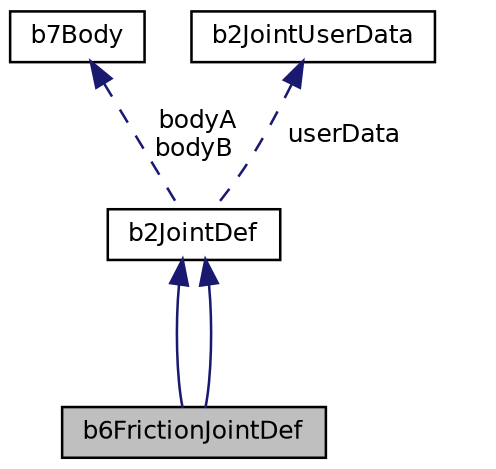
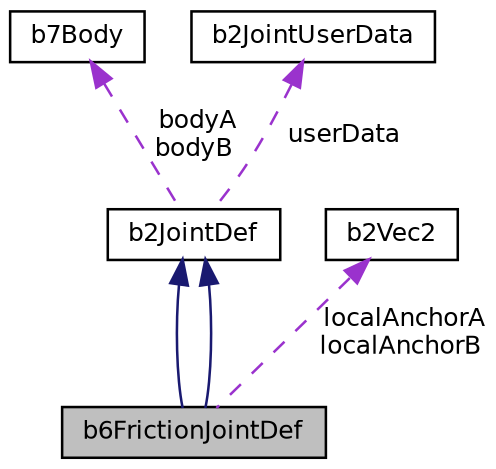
edge "b2JointDef" -> "b7Body": color midnightblue -> darkorchid3
edge "b2JointDef" -> "b2JointUserData": color midnightblue -> darkorchid3
node "b2Vec2": added
